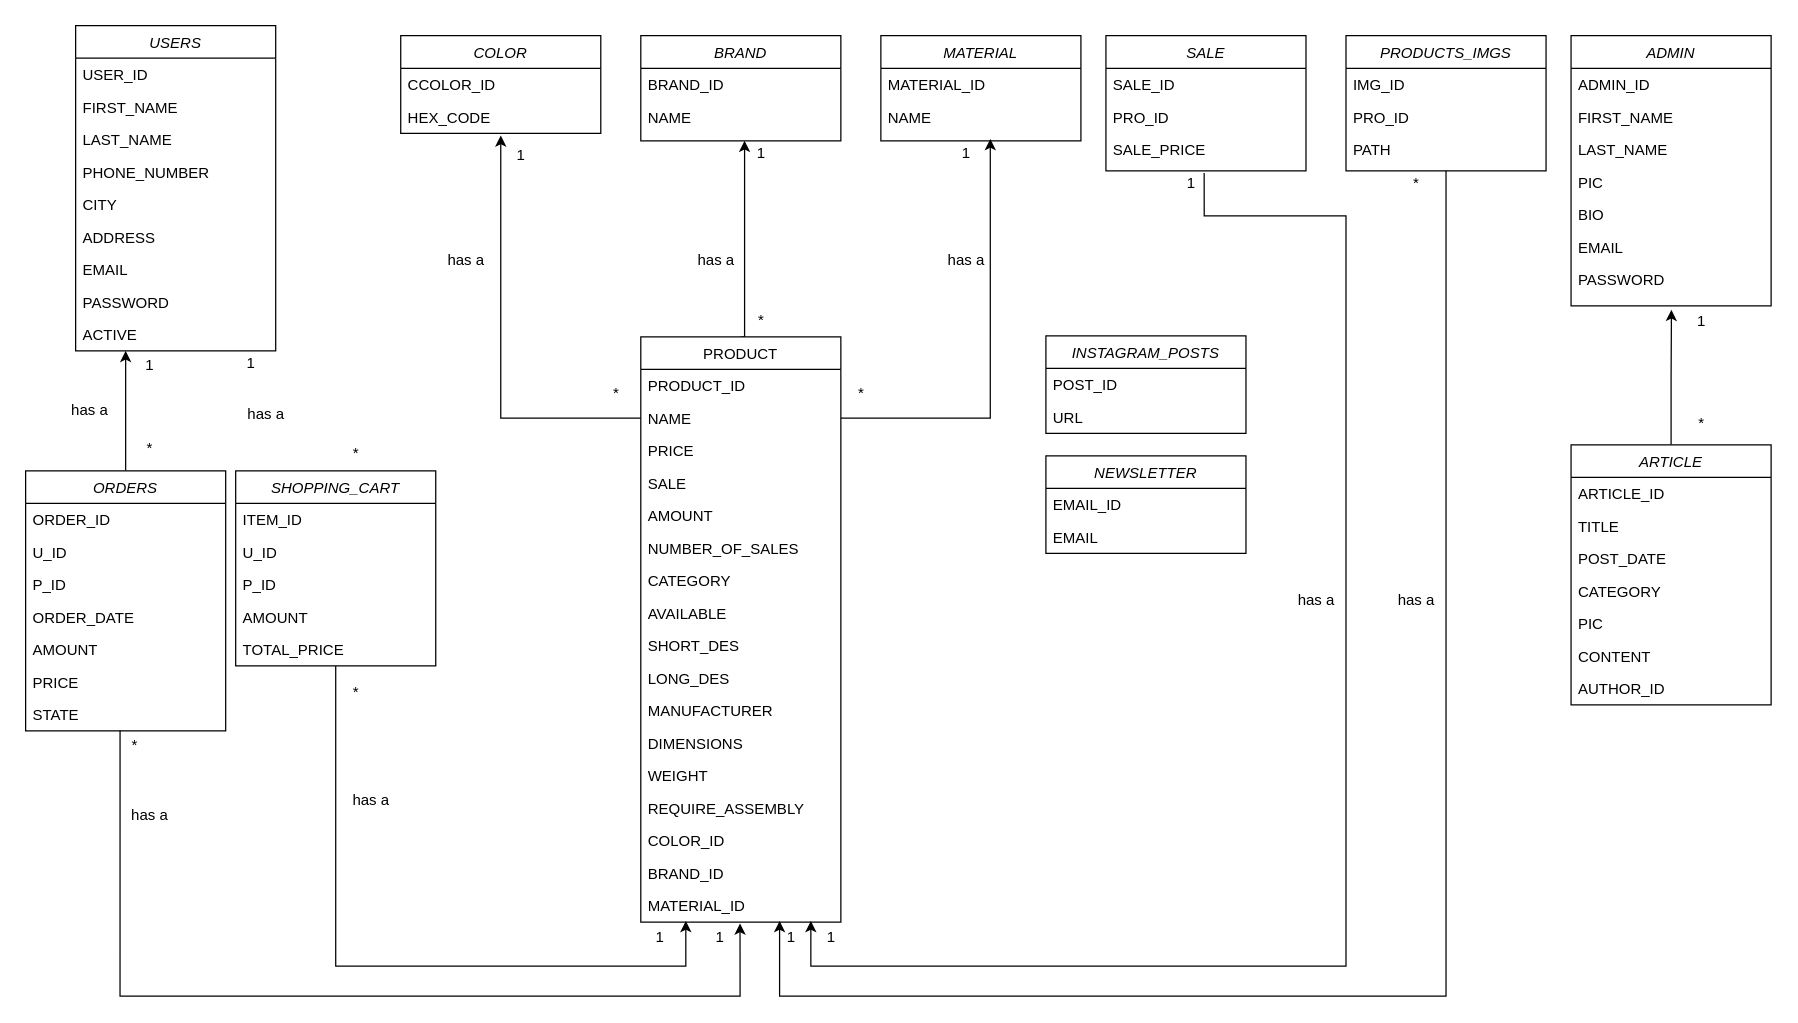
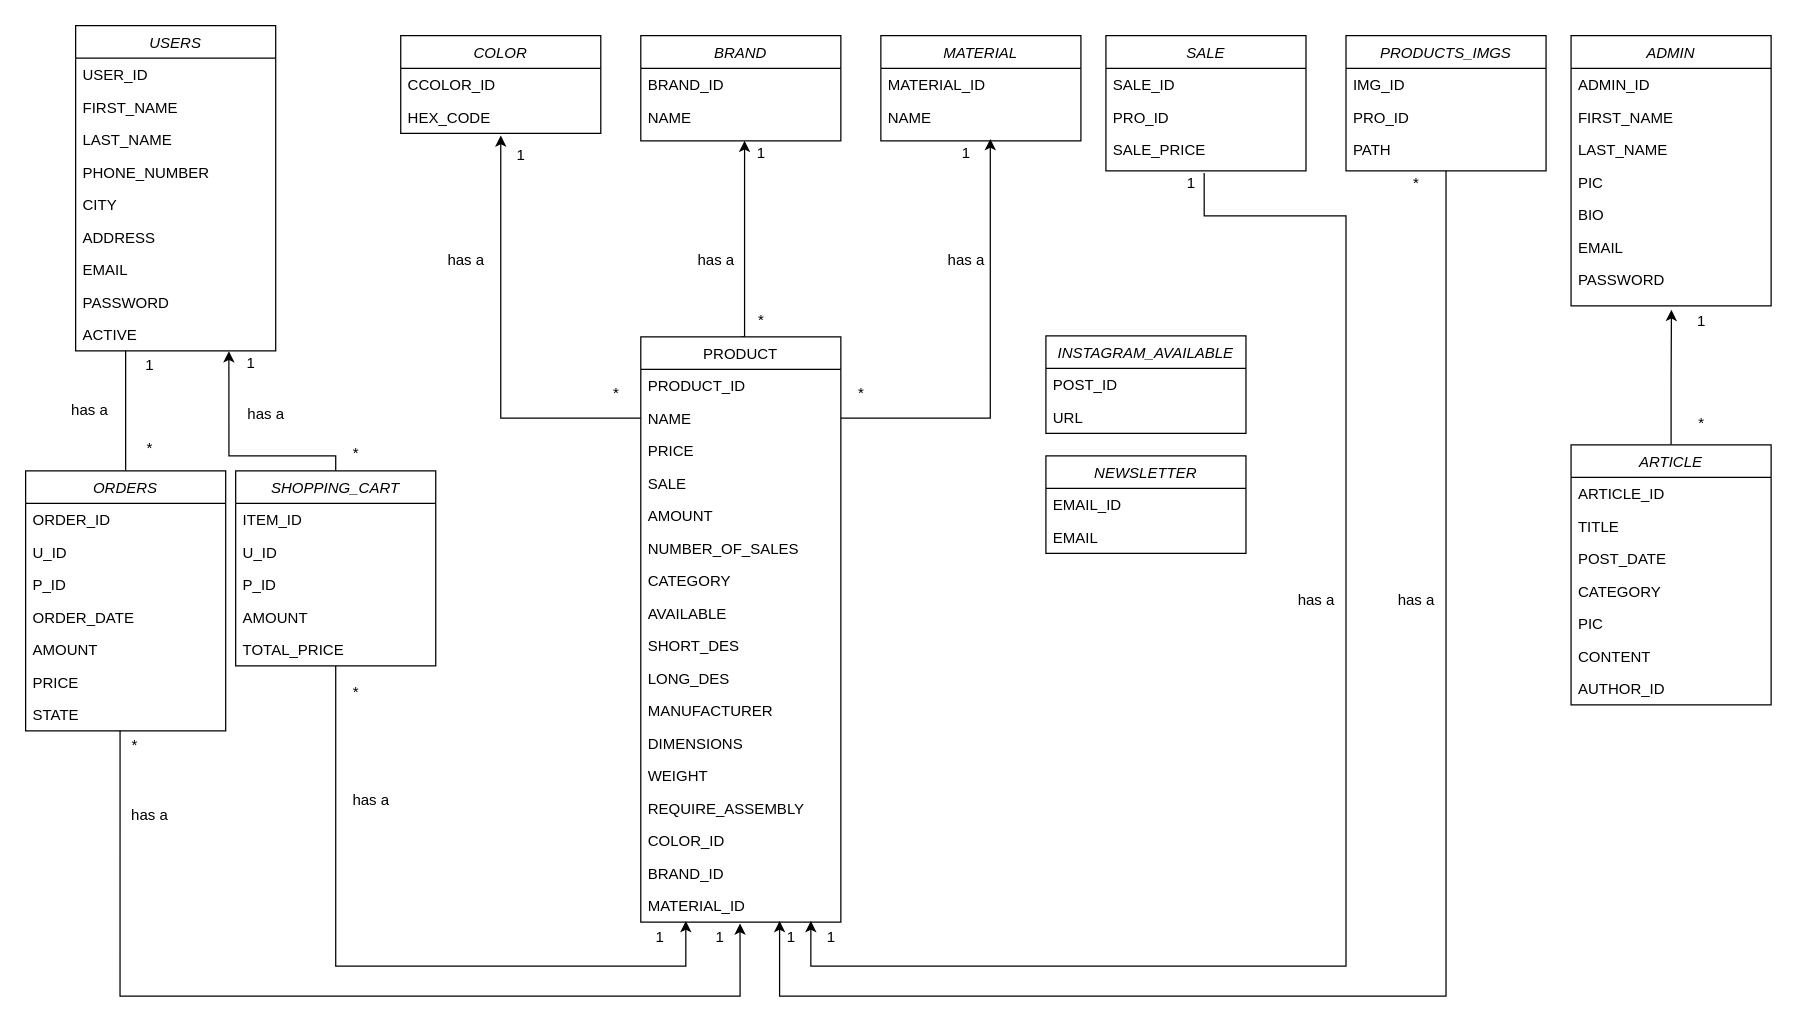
node "INSTAGRAM_POSTS": label "INSTAGRAM_POSTS" -> "INSTAGRAM_AVAILABLE"
edge "ORDERS" -> "USERS": arrowhead classic -> none
edge "SHOPPING_CART" -> "ACTIVE": added
